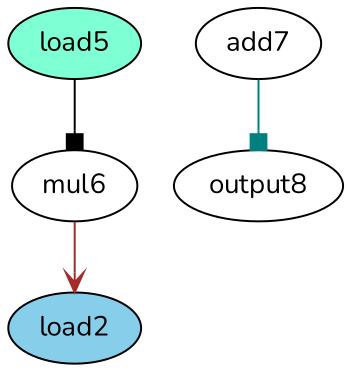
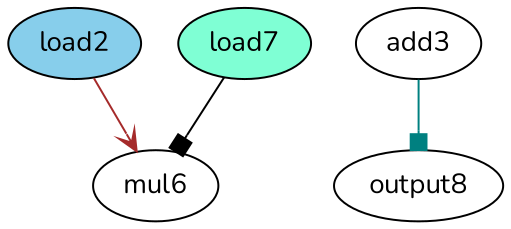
node "load5": label "load5" -> "load7"
node "add7": label "add7" -> "add3"
edge "mul6" -> "load2": reversed
